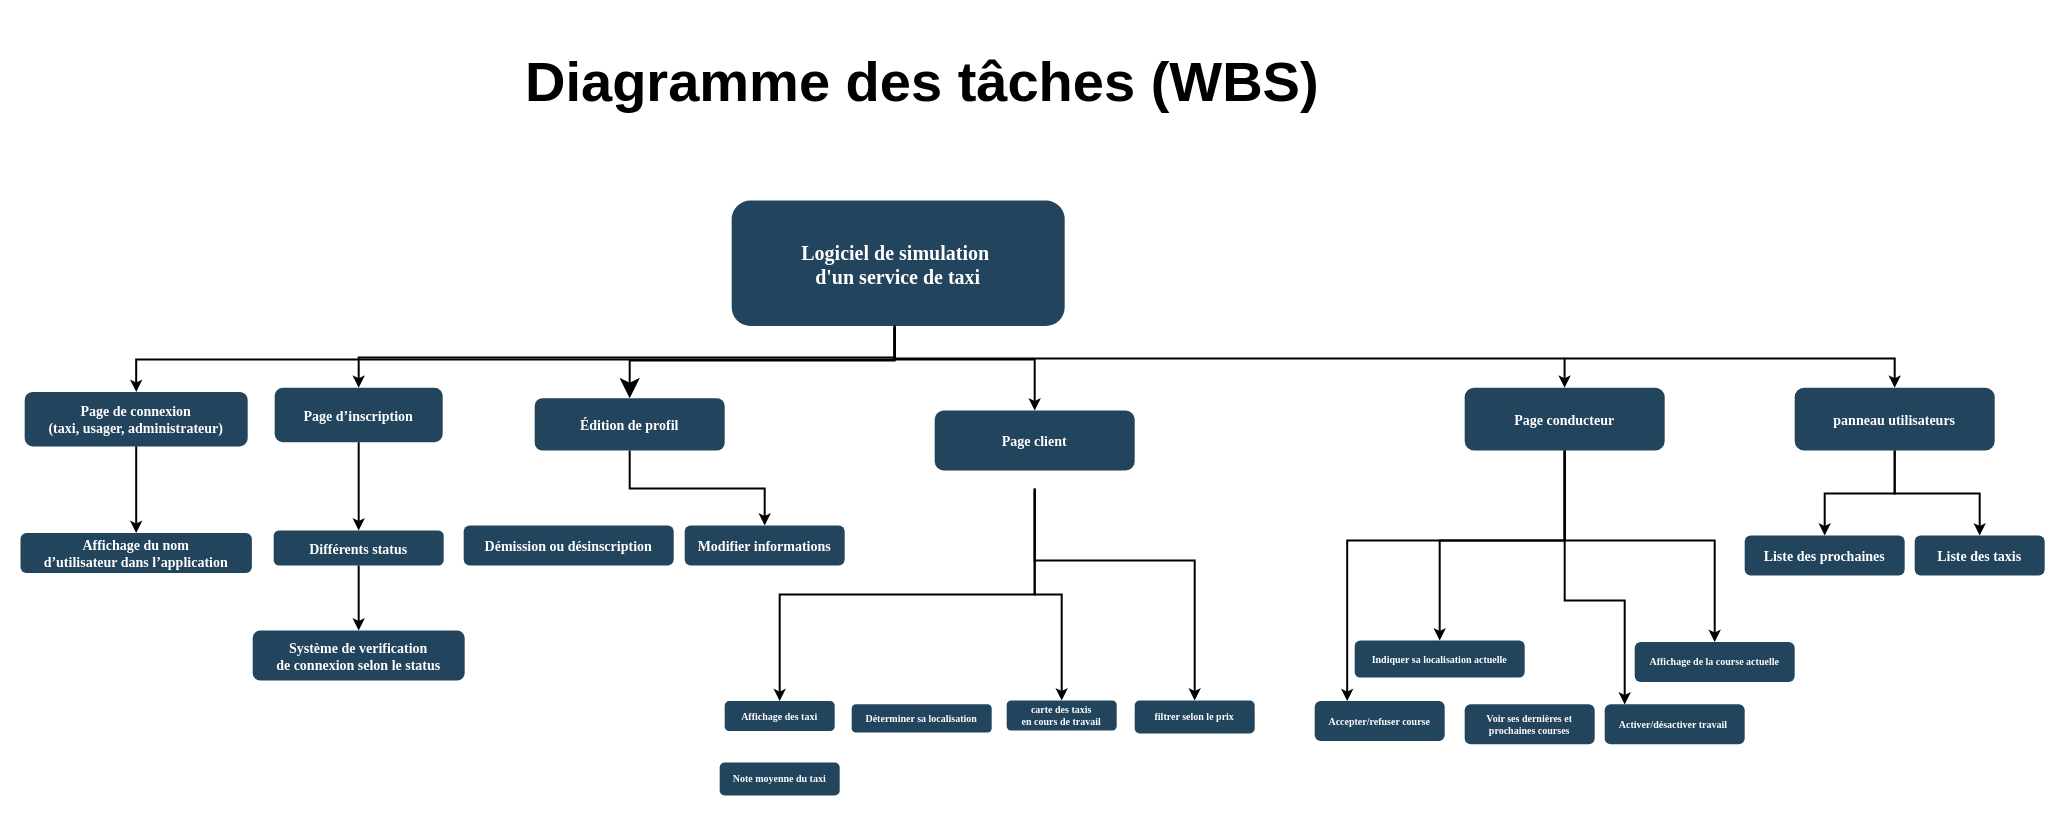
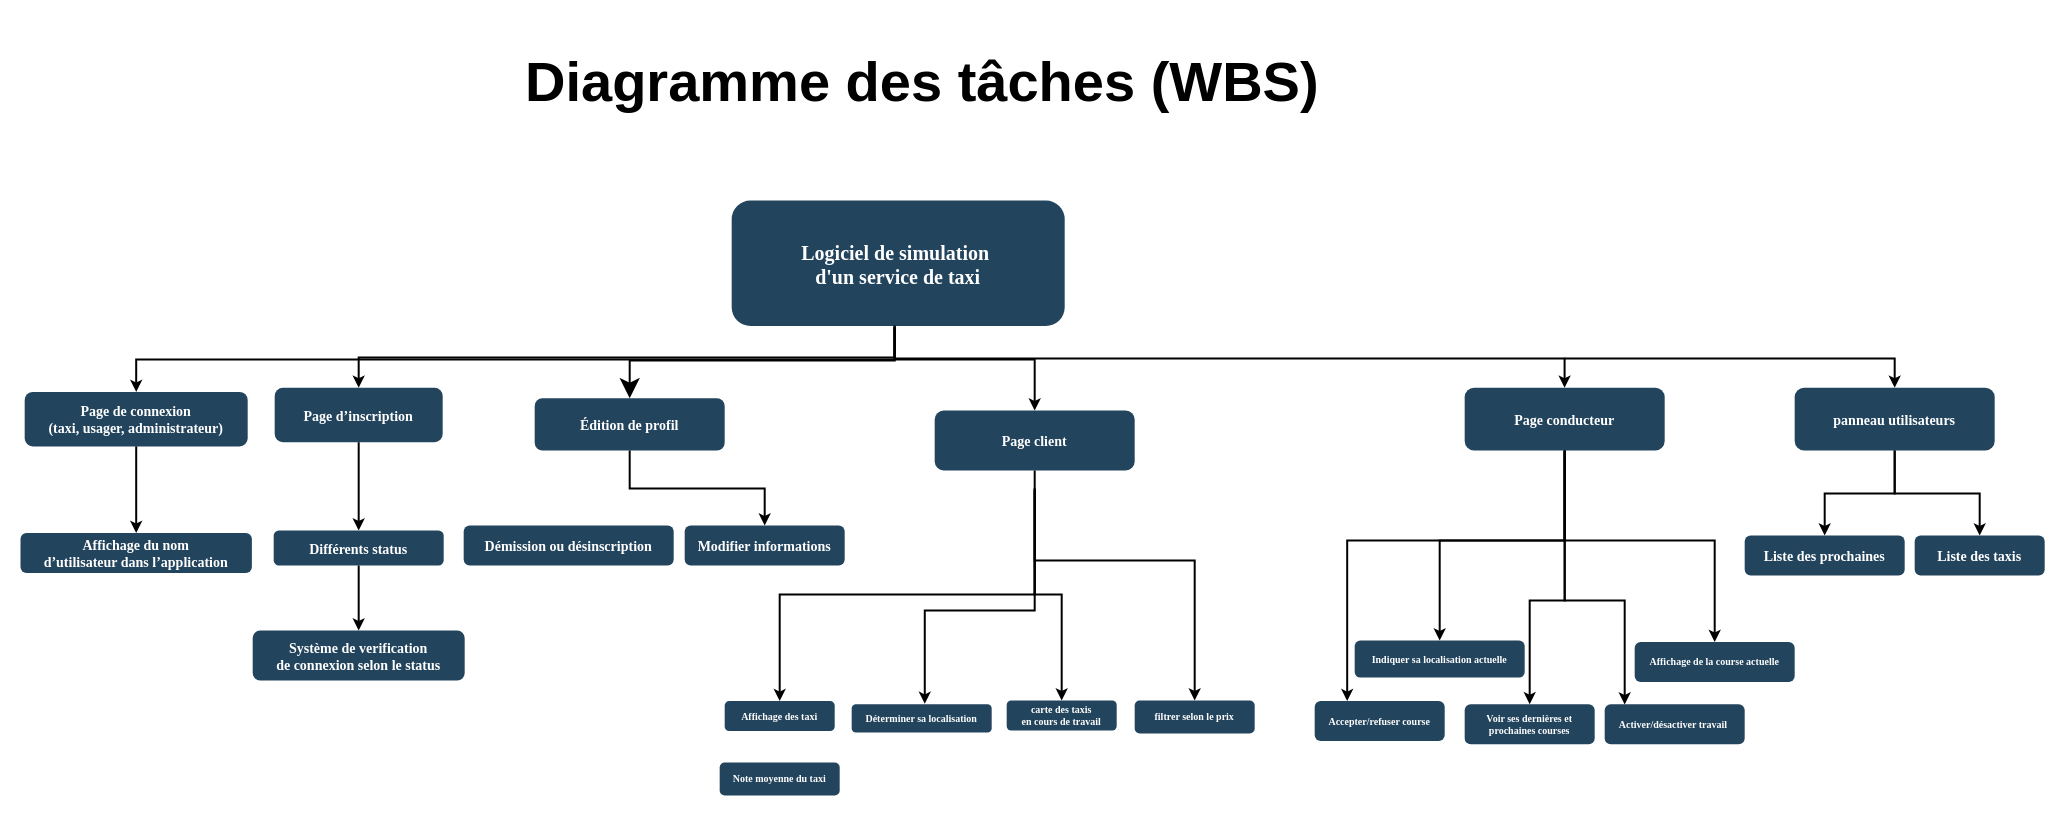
edge "Page client" -> "Déterminer sa localisation": added
edge "Page conducteur" -> "Voir ses dernières et prochaines courses": added
